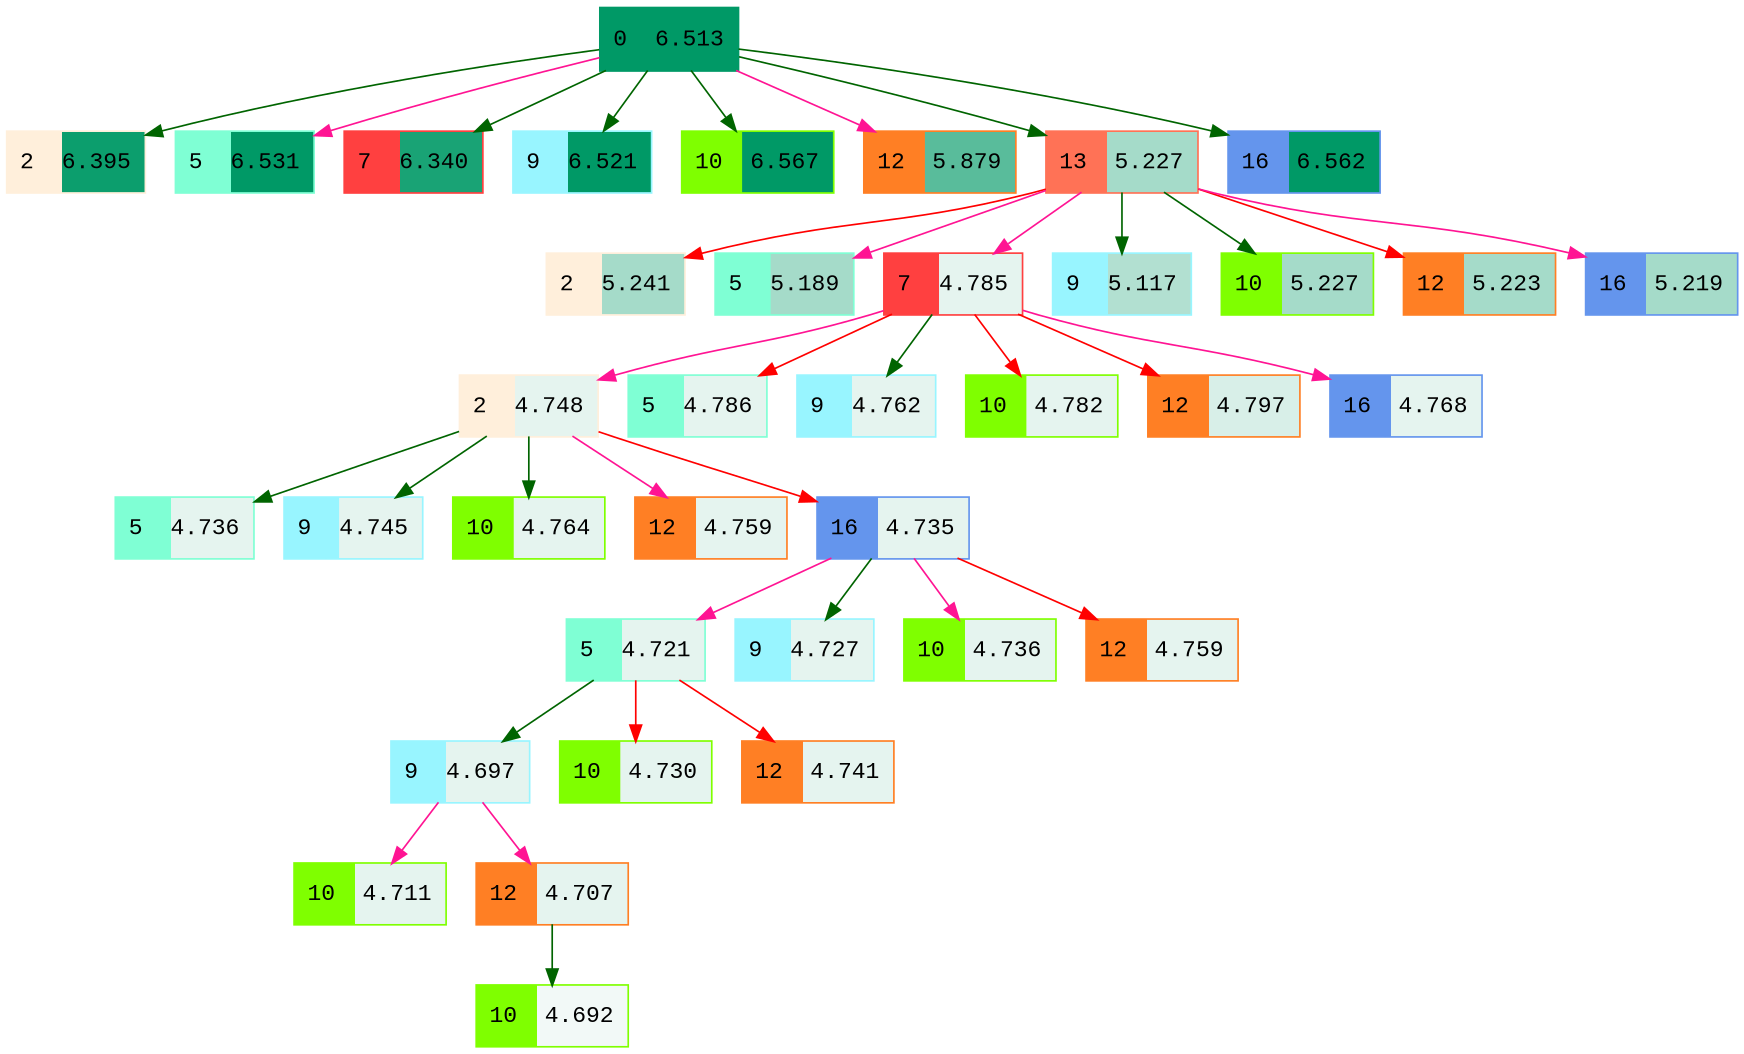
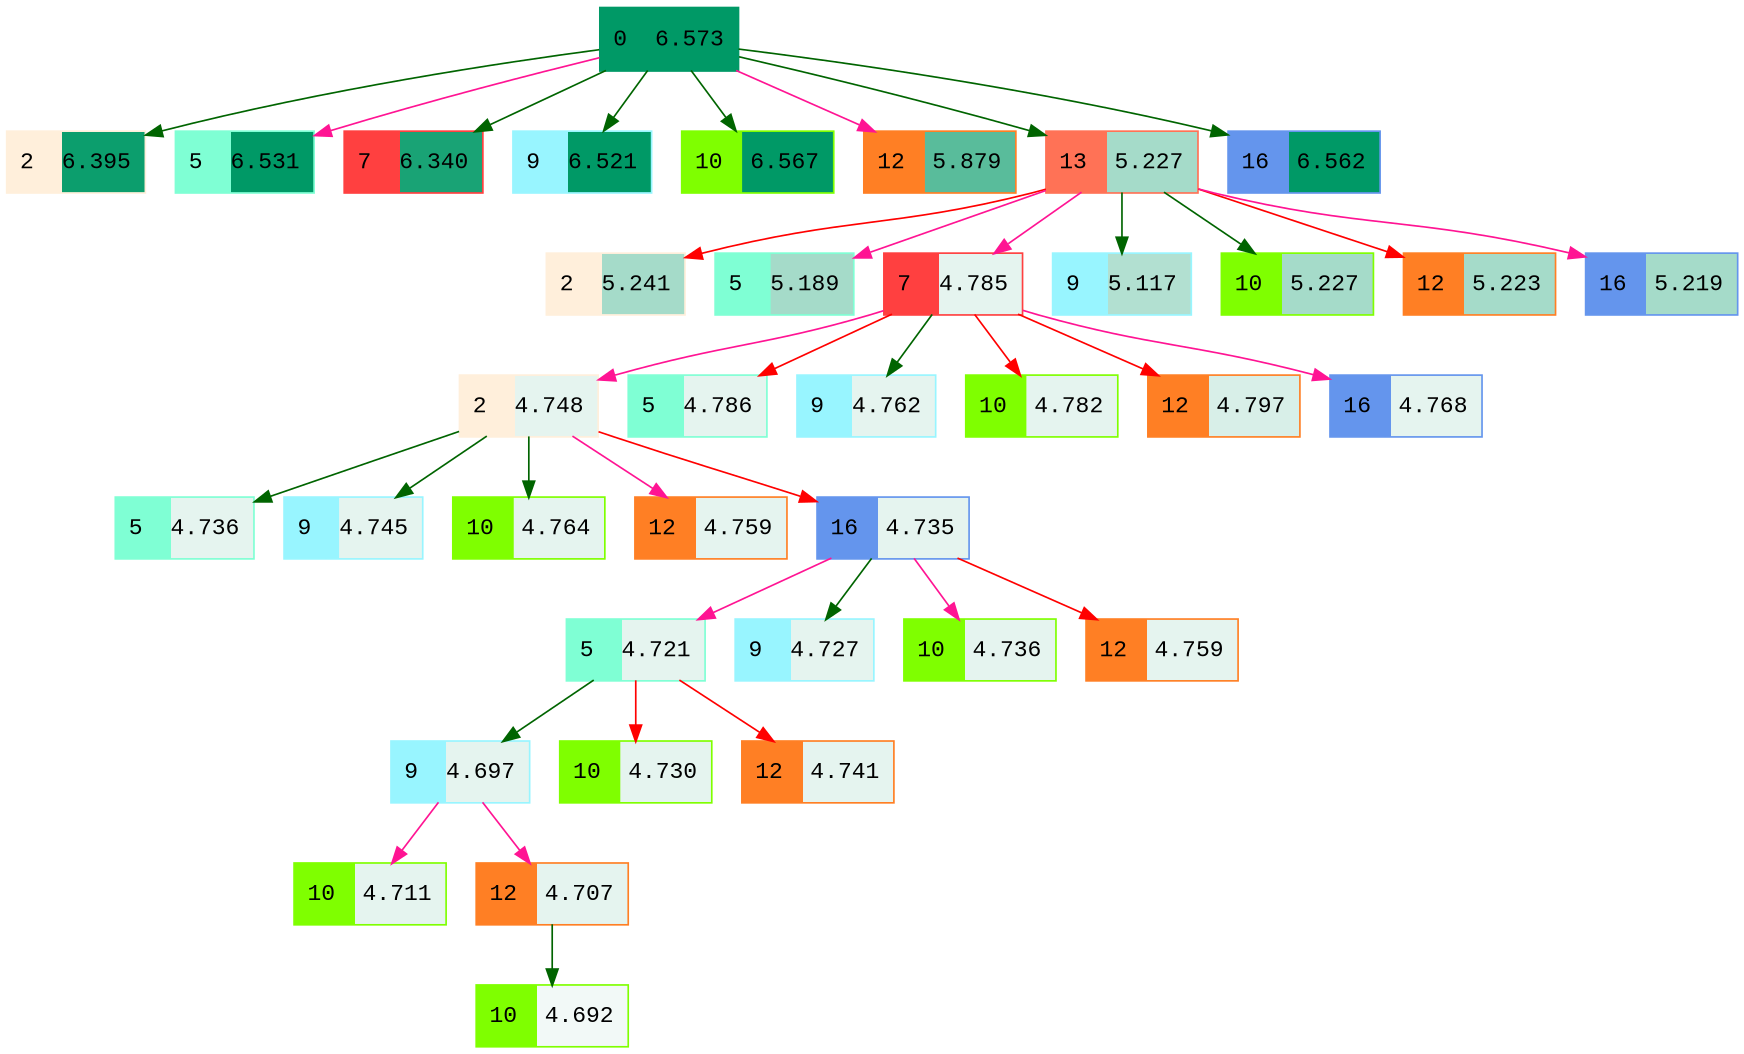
node "0": text "6.513" -> "6.573"
